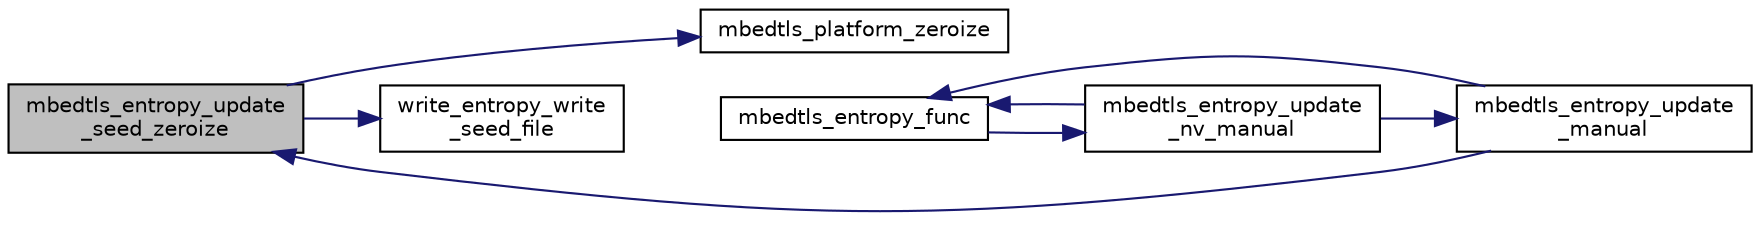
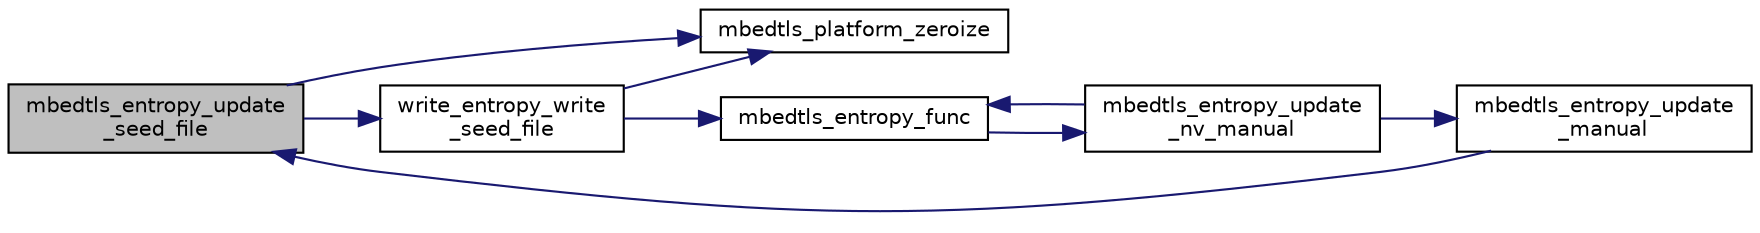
edge "mbedtls_entropy_update _manual" -> "mbedtls_entropy_func": now "write_entropy_write _seed_file" -> "mbedtls_entropy_func"
edge "write_entropy_write _seed_file" -> "mbedtls_platform_zeroize": added
node "mbedtls_entropy_update _seed_zeroize": label "mbedtls_entropy_update _seed_zeroize" -> "mbedtls_entropy_update _seed_file"
